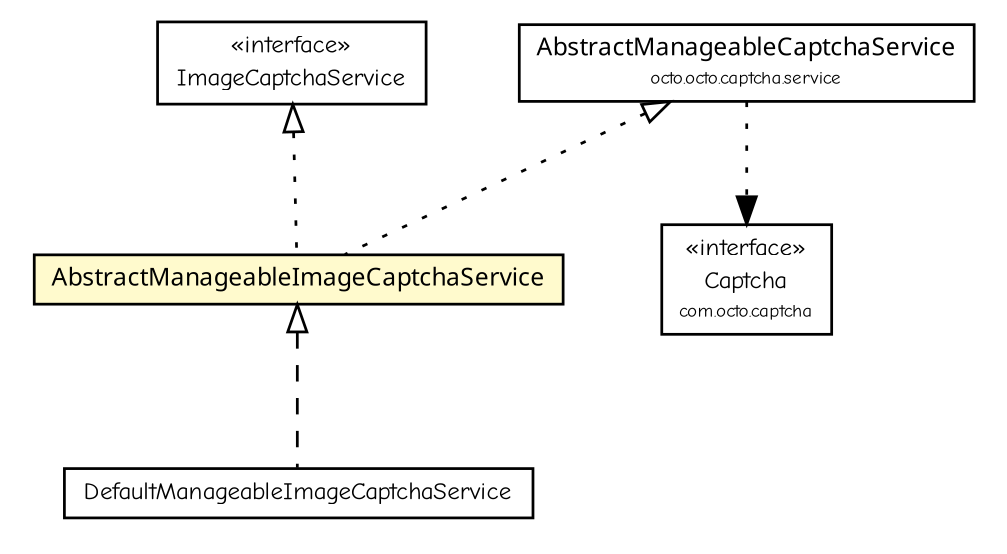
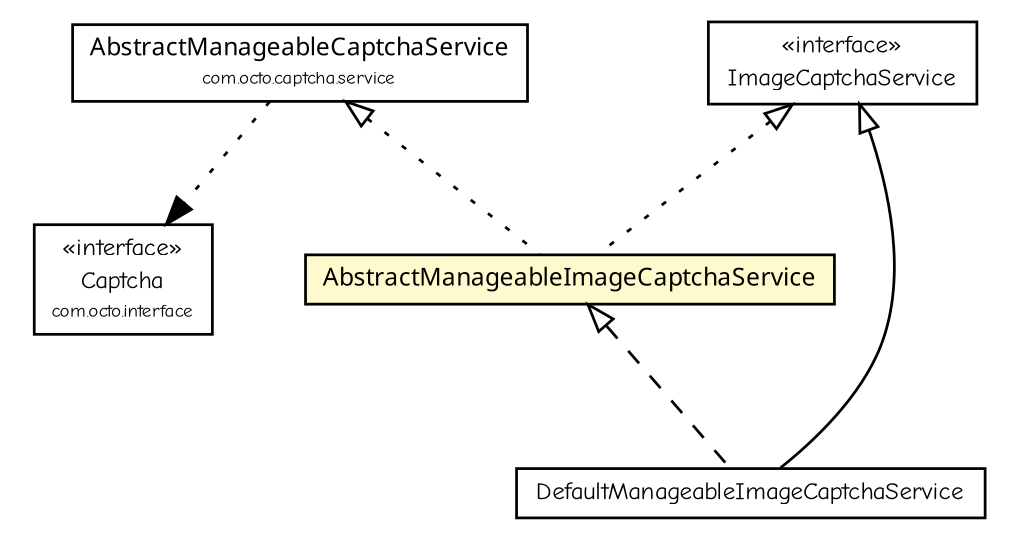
node "AbstractManageableCaptchaService": text "octo.octo.captcha.service" -> "com.octo.captcha.service"
node "Captcha": text "com.octo.captcha" -> "com.octo.interface"
edge "DefaultManageableImageCaptchaService" -> "ImageCaptchaService": added
